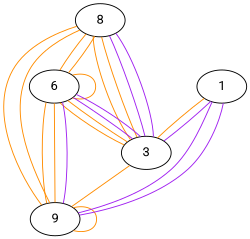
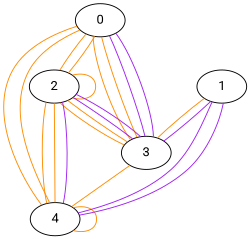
node "8": label "8" -> "0"
node "6": label "6" -> "2"
node "9": label "9" -> "4"
